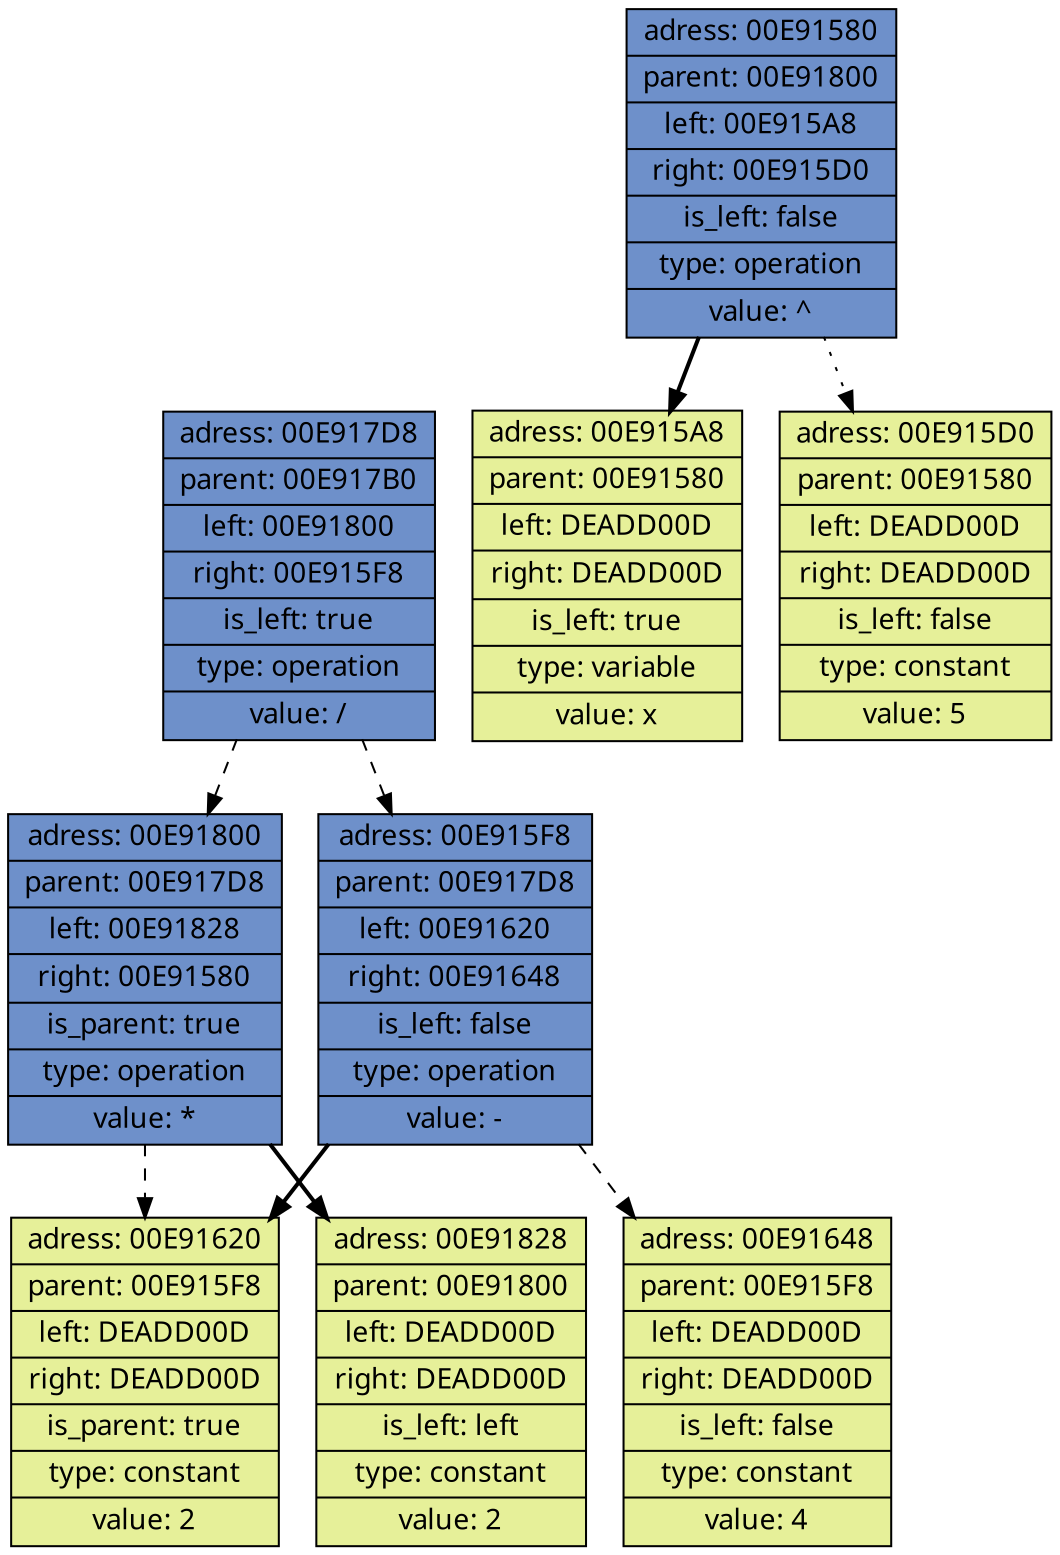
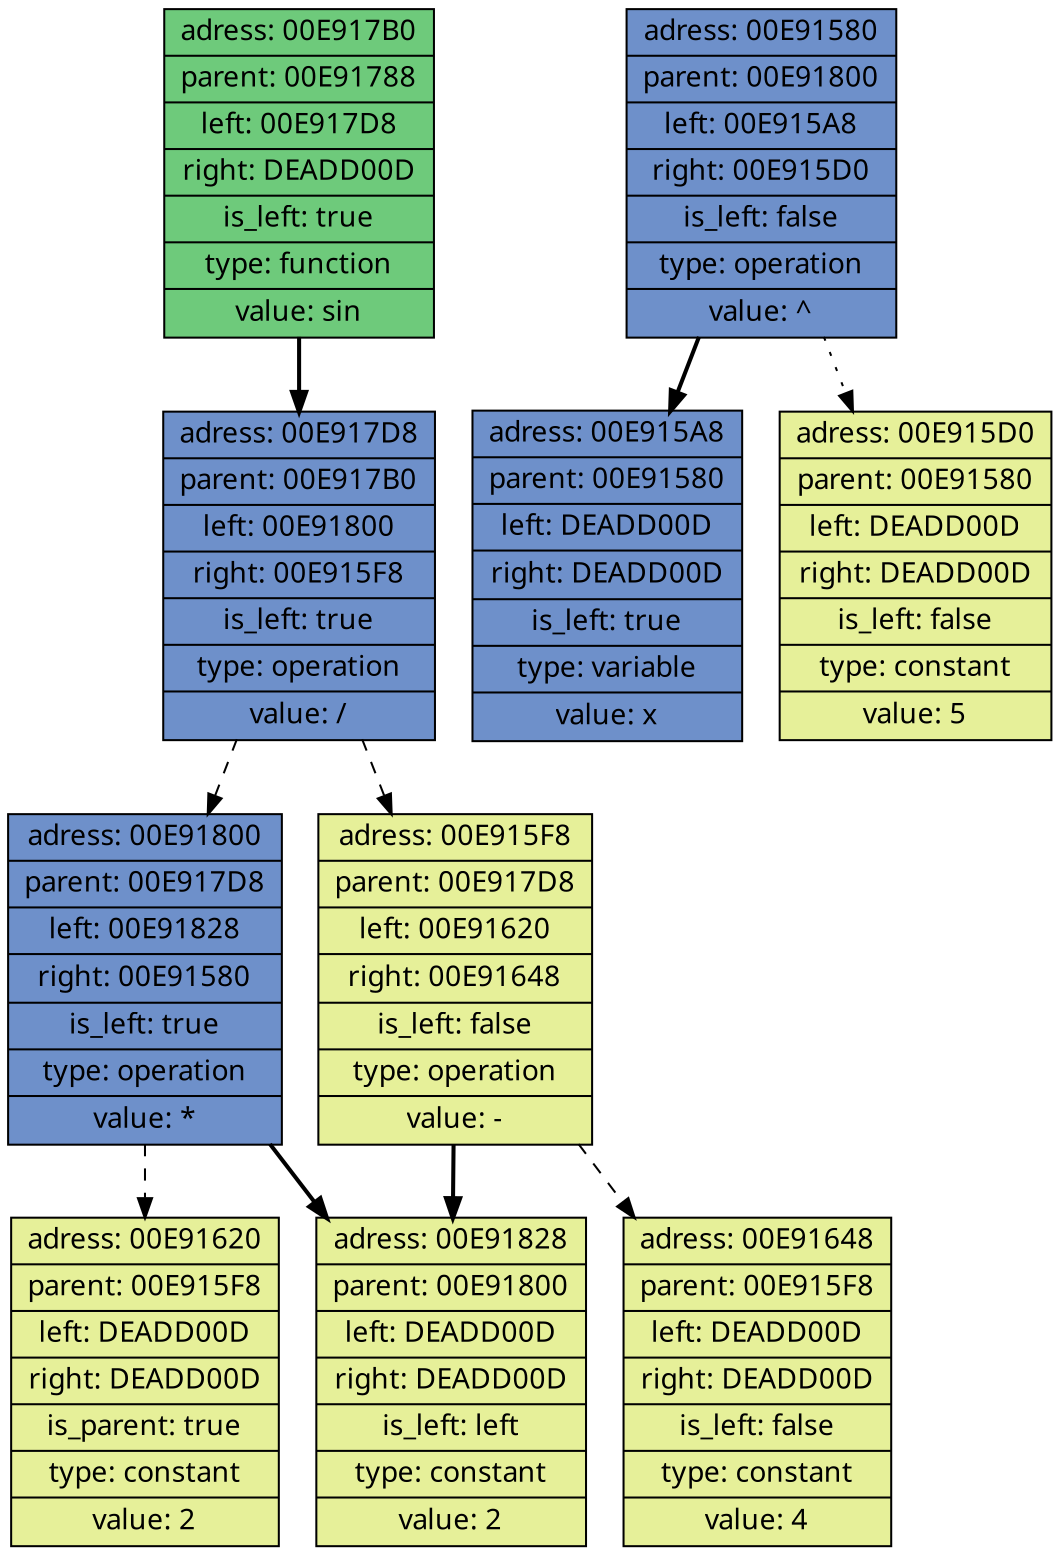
node "adress: 00E917B0": added
node "adress: 00E915A8": fillcolor #e6f099 -> #6e90ca
node "adress: 00E915F8": fillcolor #6e90ca -> #e6f099
node "adress: 00E91800": text "is_parent: true" -> "is_left: true"
edge "adress: 00E915F8" -> "adress: 00E91620": now "adress: 00E915F8" -> "adress: 00E91828"
